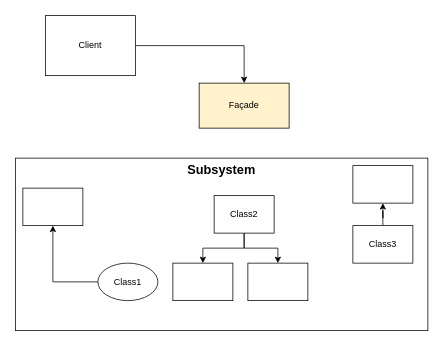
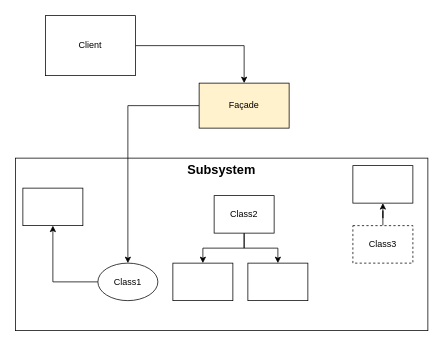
edge "Façade" -> "Class1": added
node "Class3": style solid -> dashed
